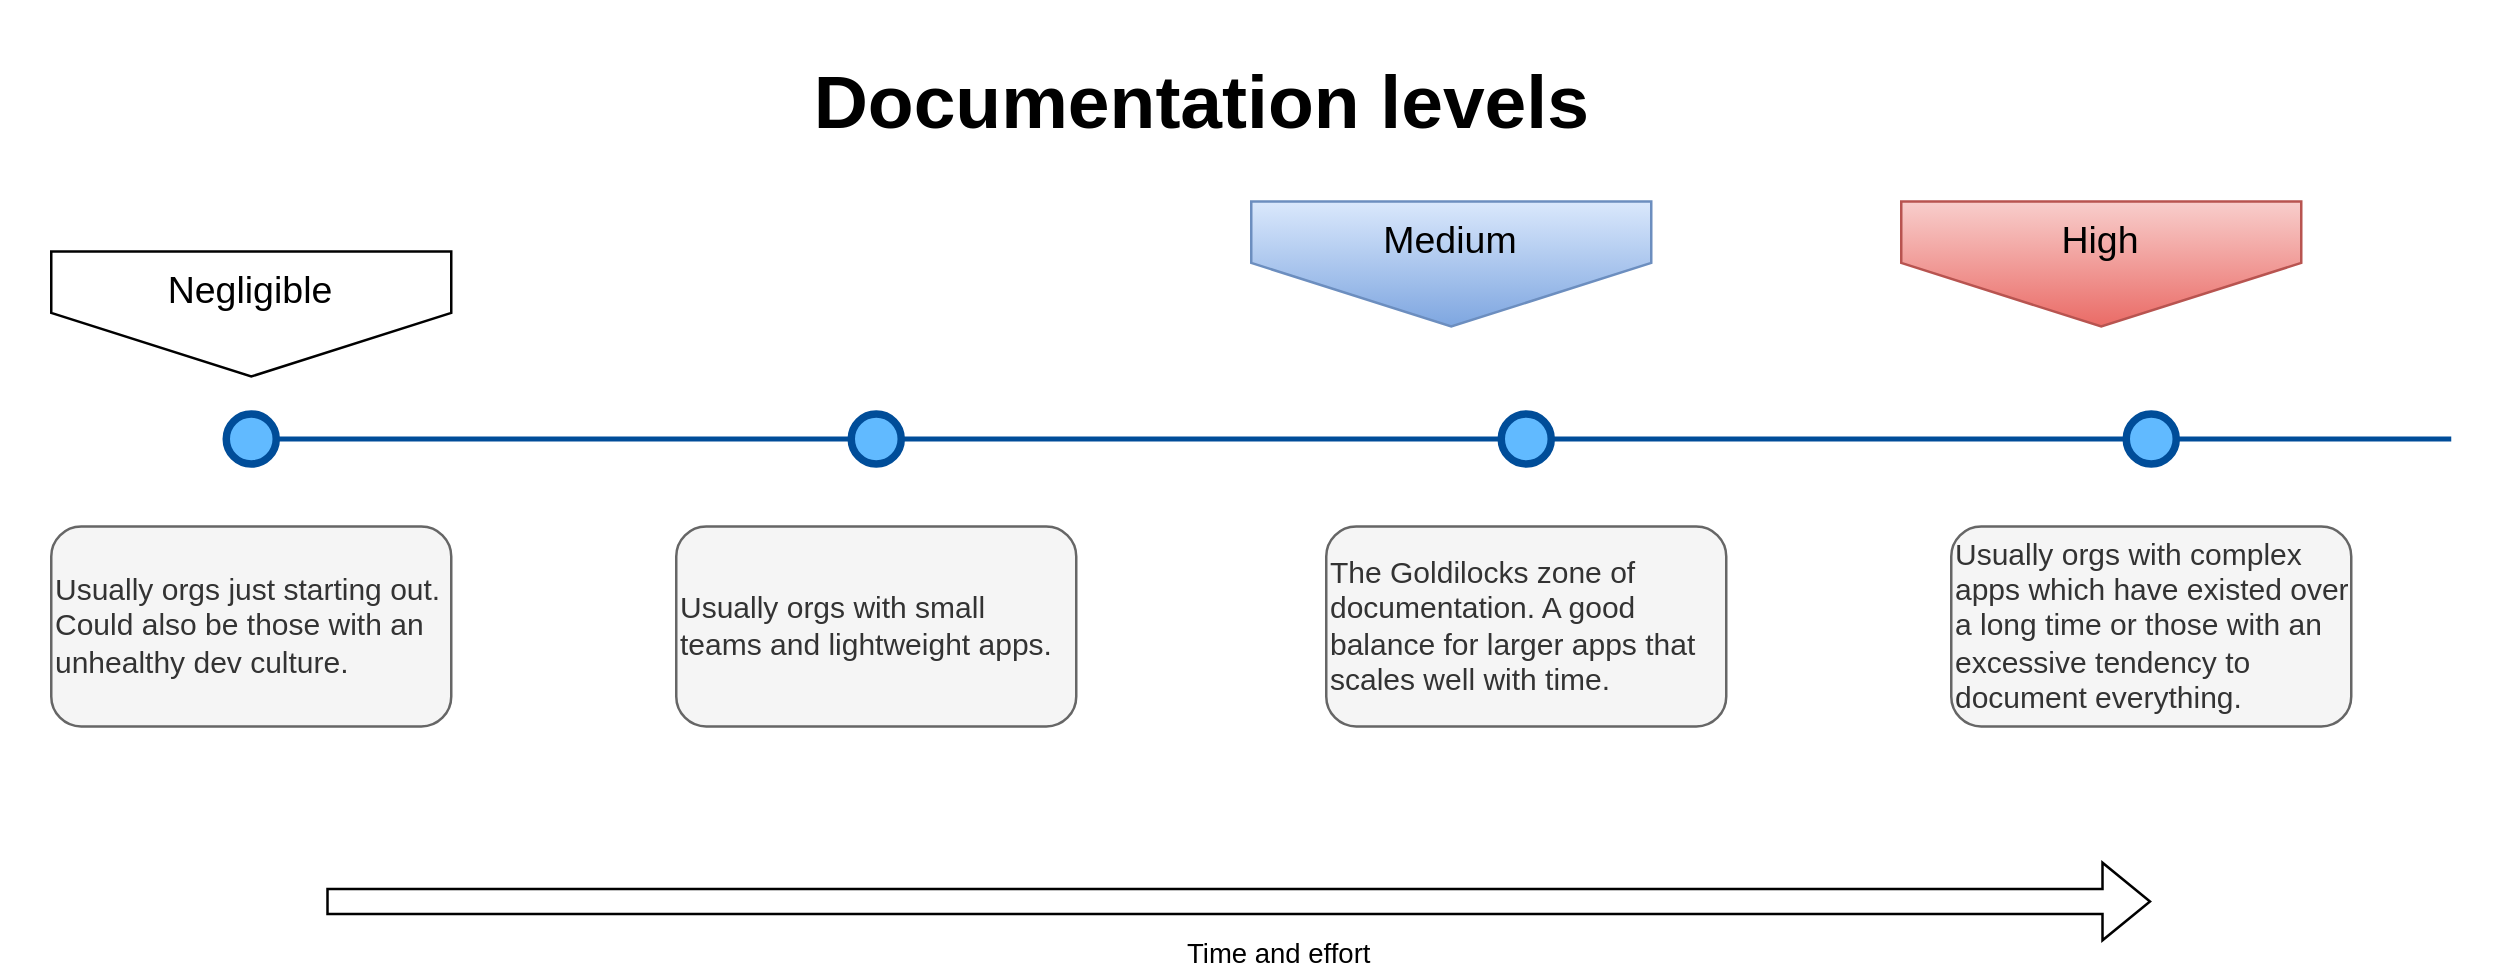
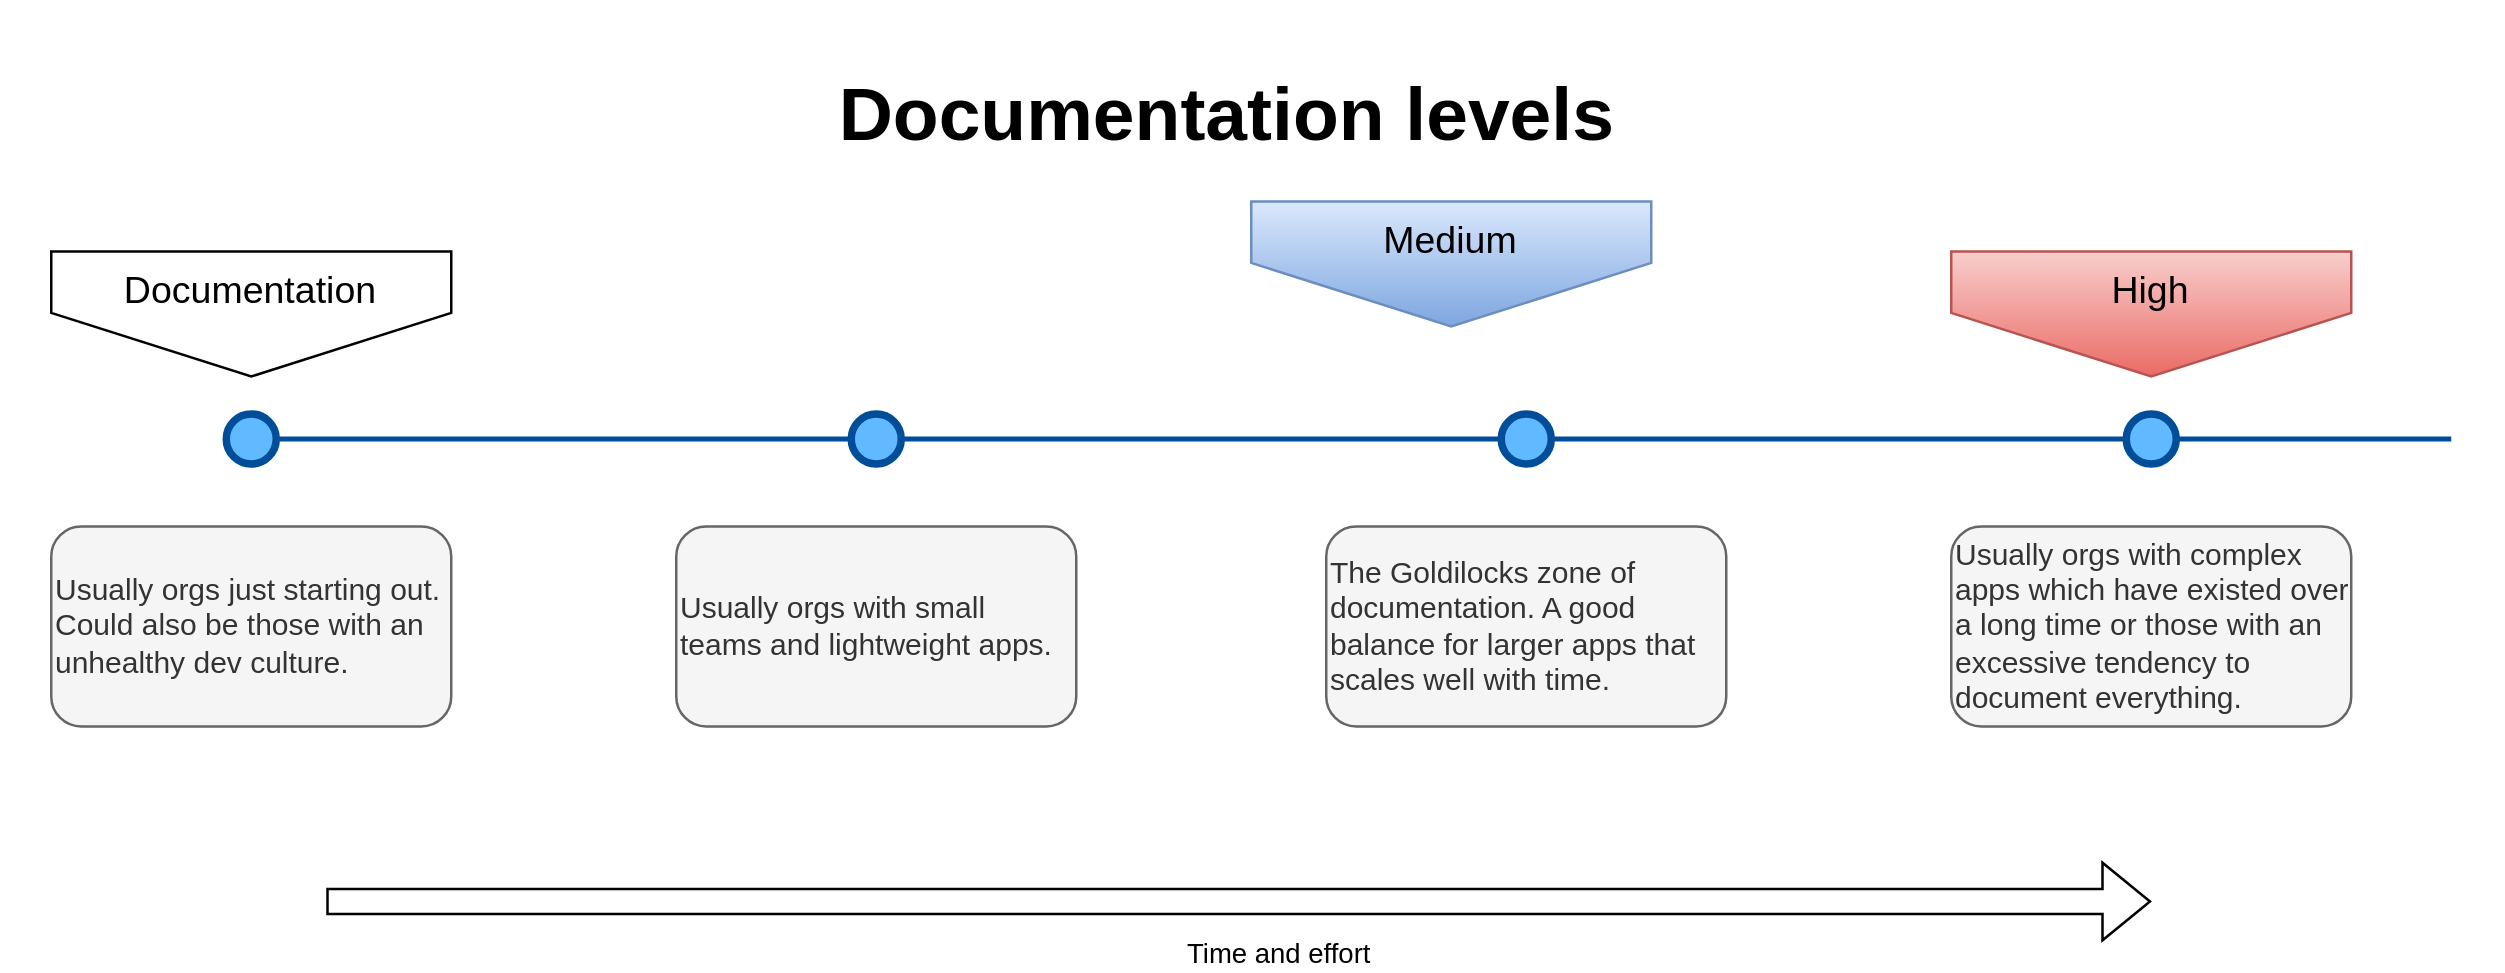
node "Documentation levels": moved (1201, 101) -> (1226, 114)
node "High": moved (2101, 264) -> (2151, 314)
node "Negligible": label "Negligible" -> "Documentation"
